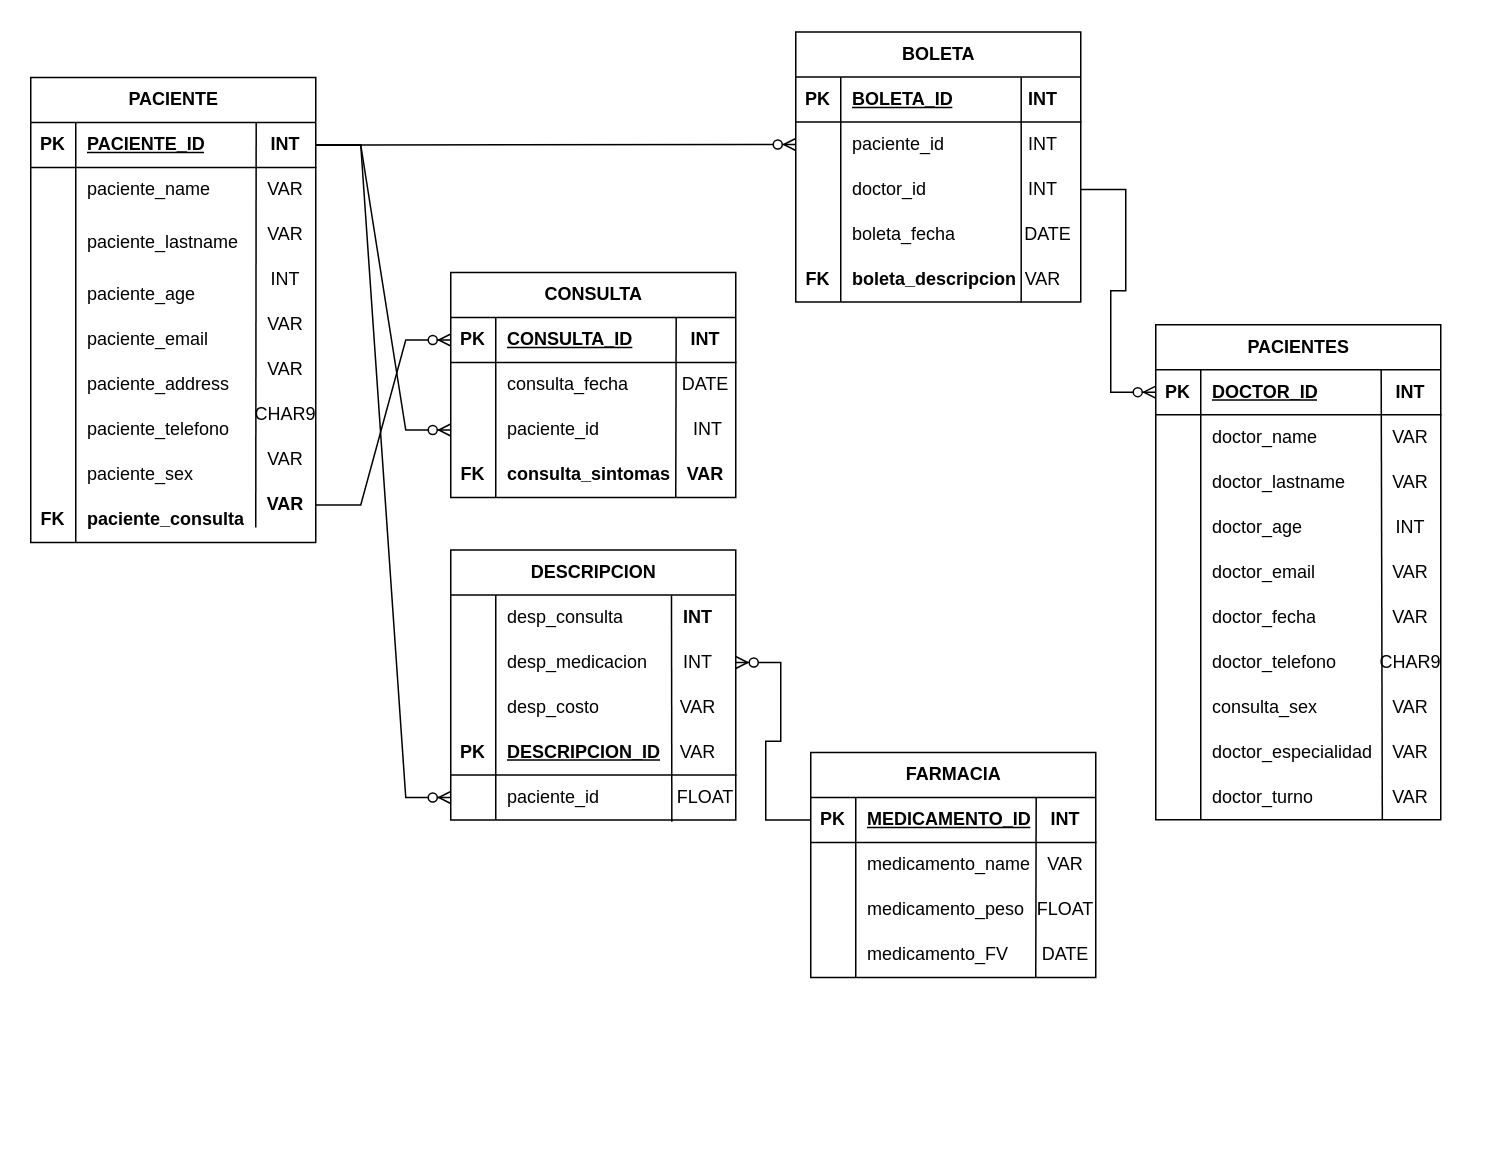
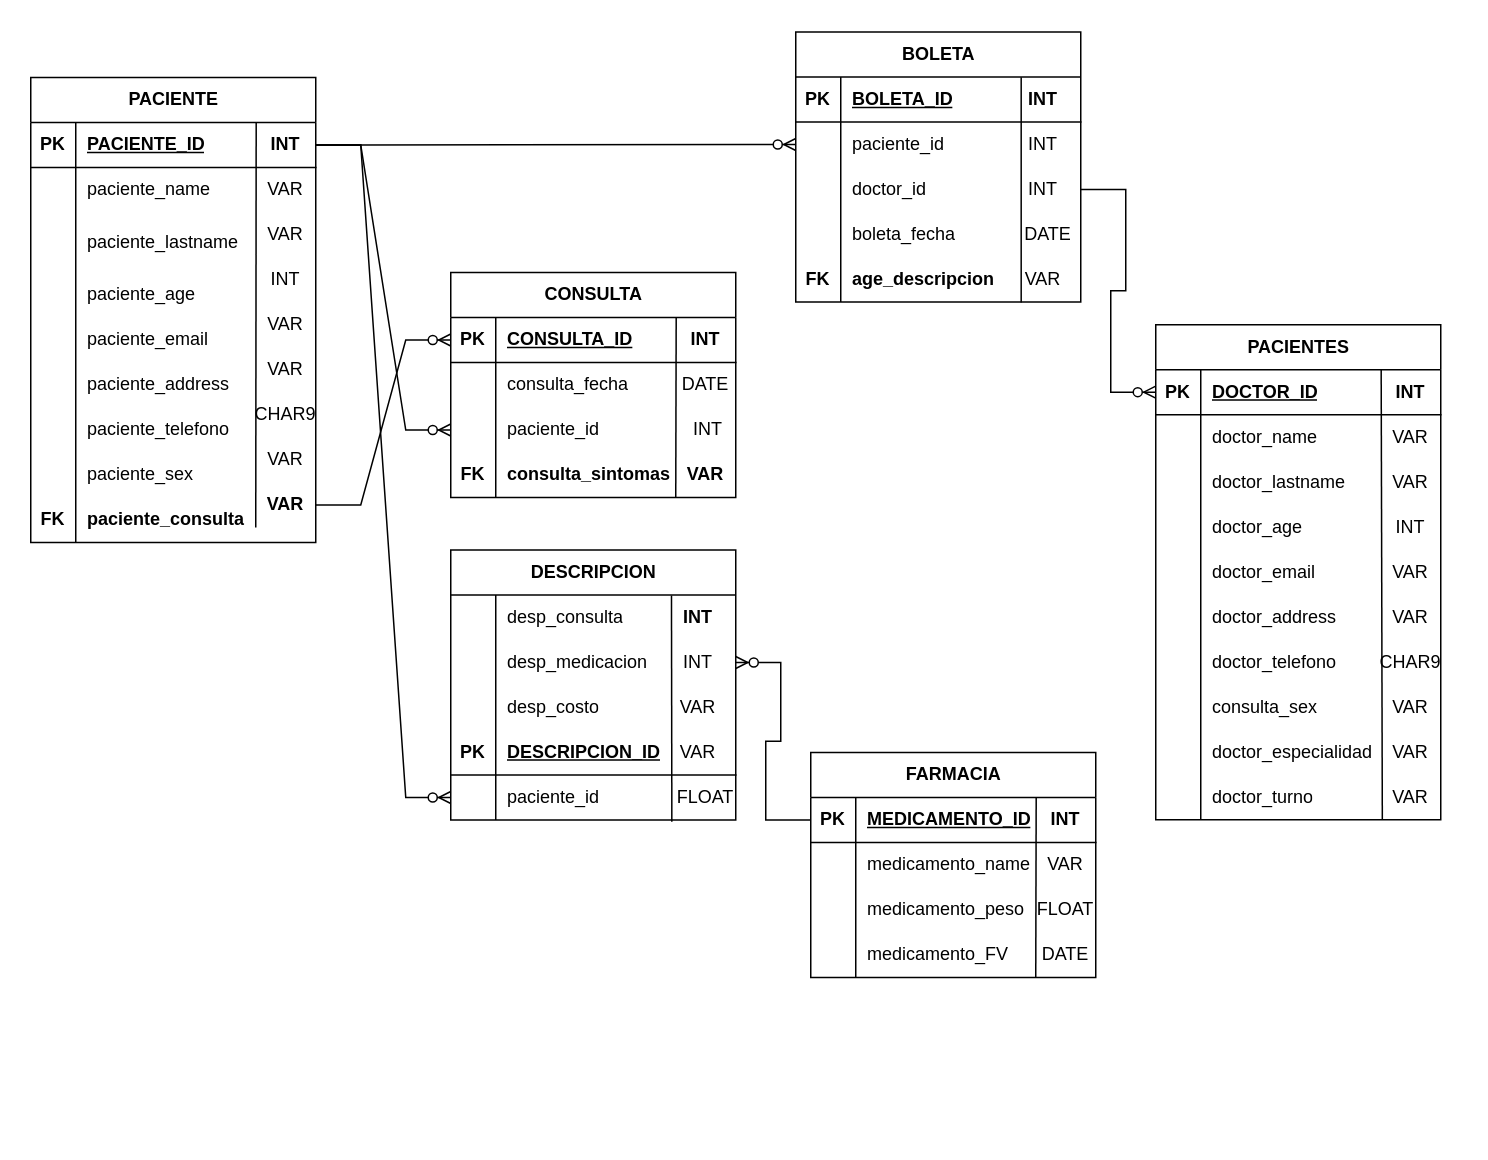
node "boleta_descripcion": label "boleta_descripcion" -> "age_descripcion"
node "doctor_fecha": label "doctor_fecha" -> "doctor_address"
